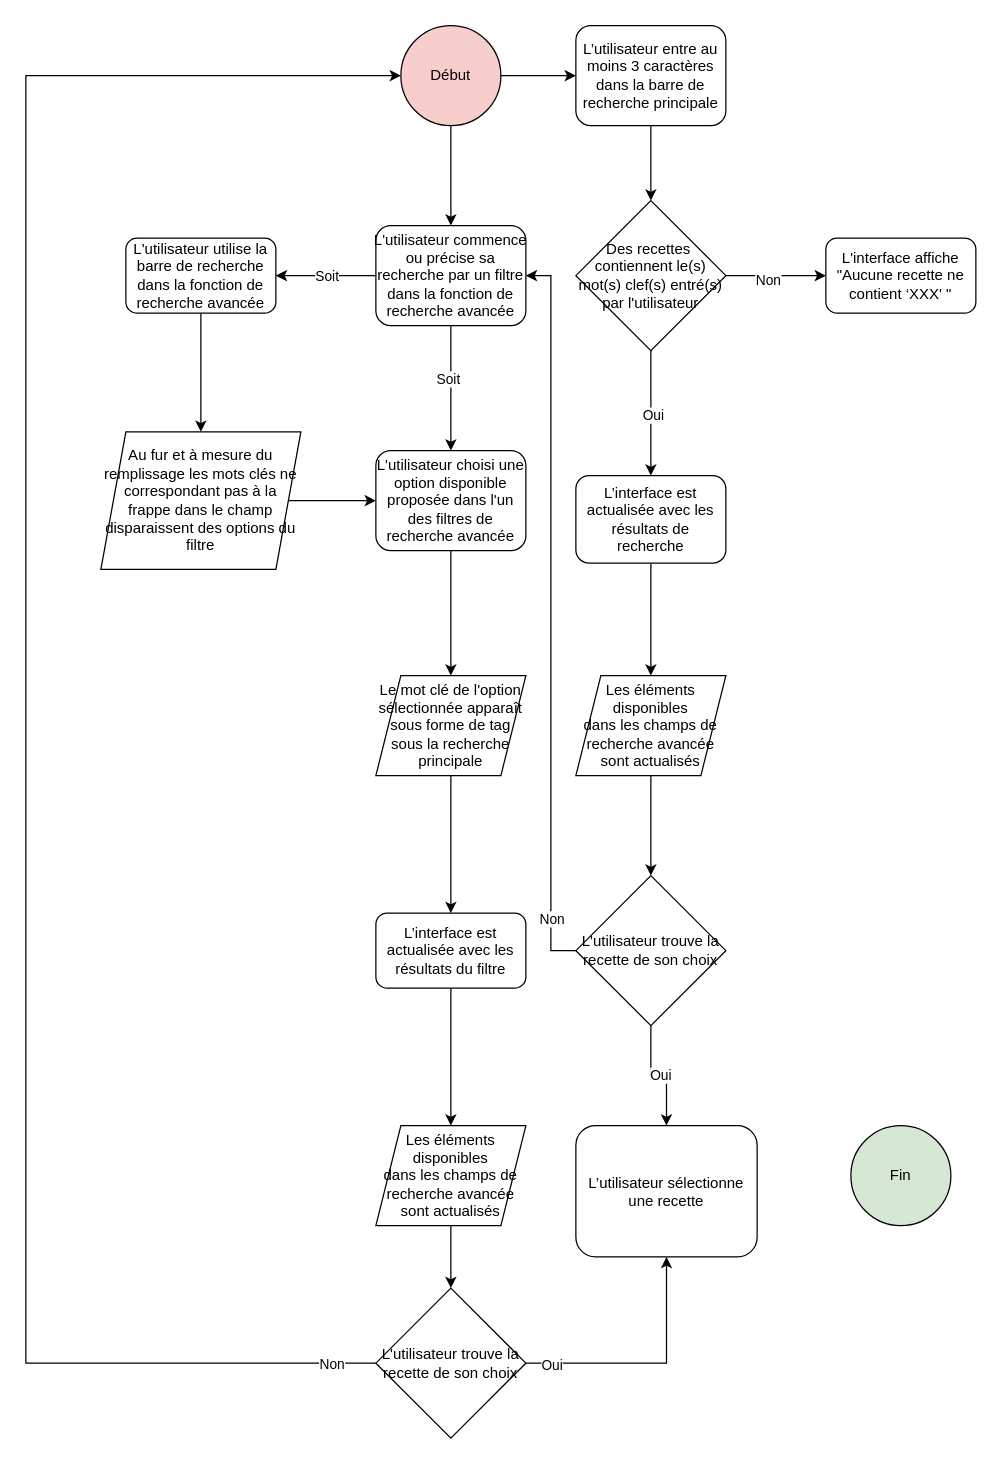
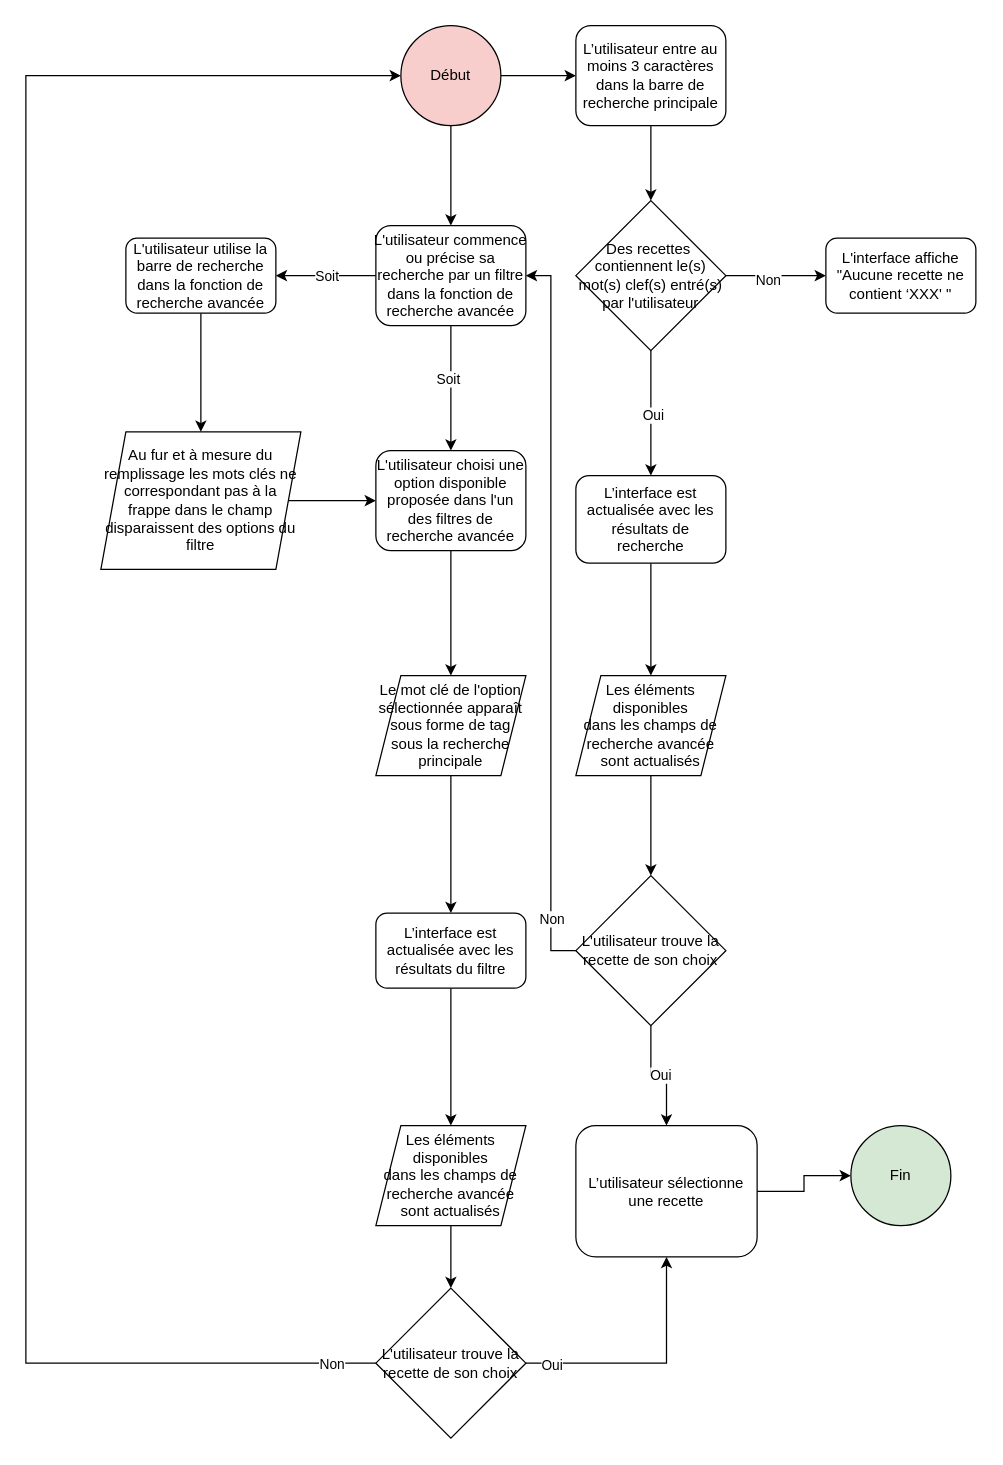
edge "L’utilisateur sélectionne une recette" -> "Fin": added
